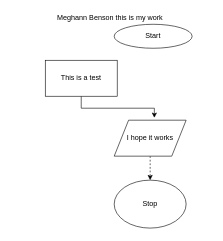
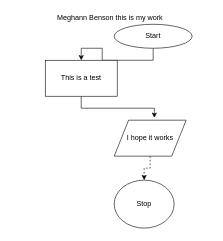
edge "Start" -> "This is a test": added
node "Stop": size 72x48 -> 60x48
